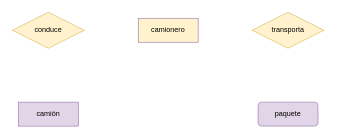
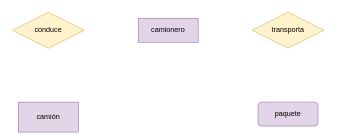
node "camionero": fillcolor #fff2cc -> #e1d5e7
node "camión": size 60x24 -> 60x30
